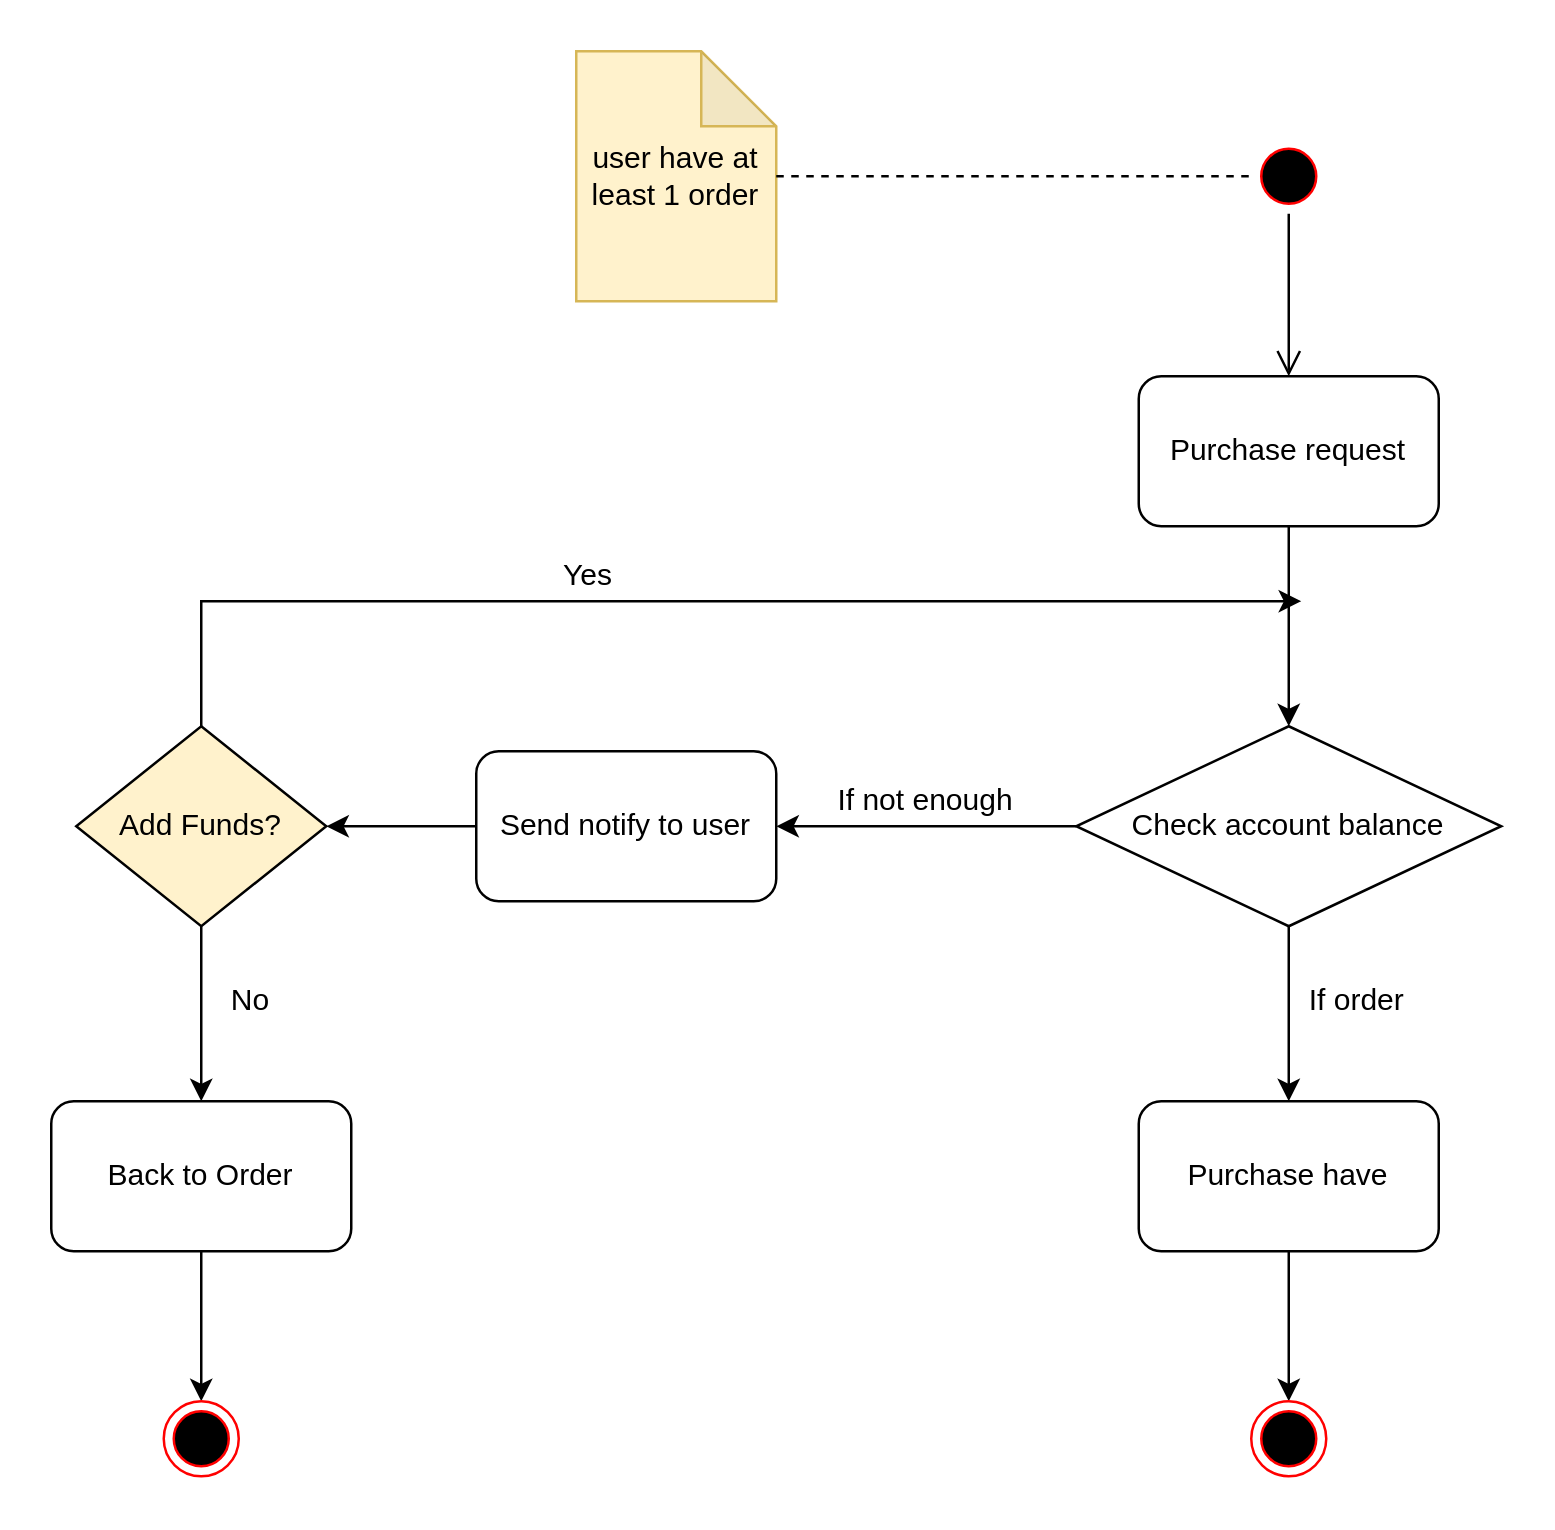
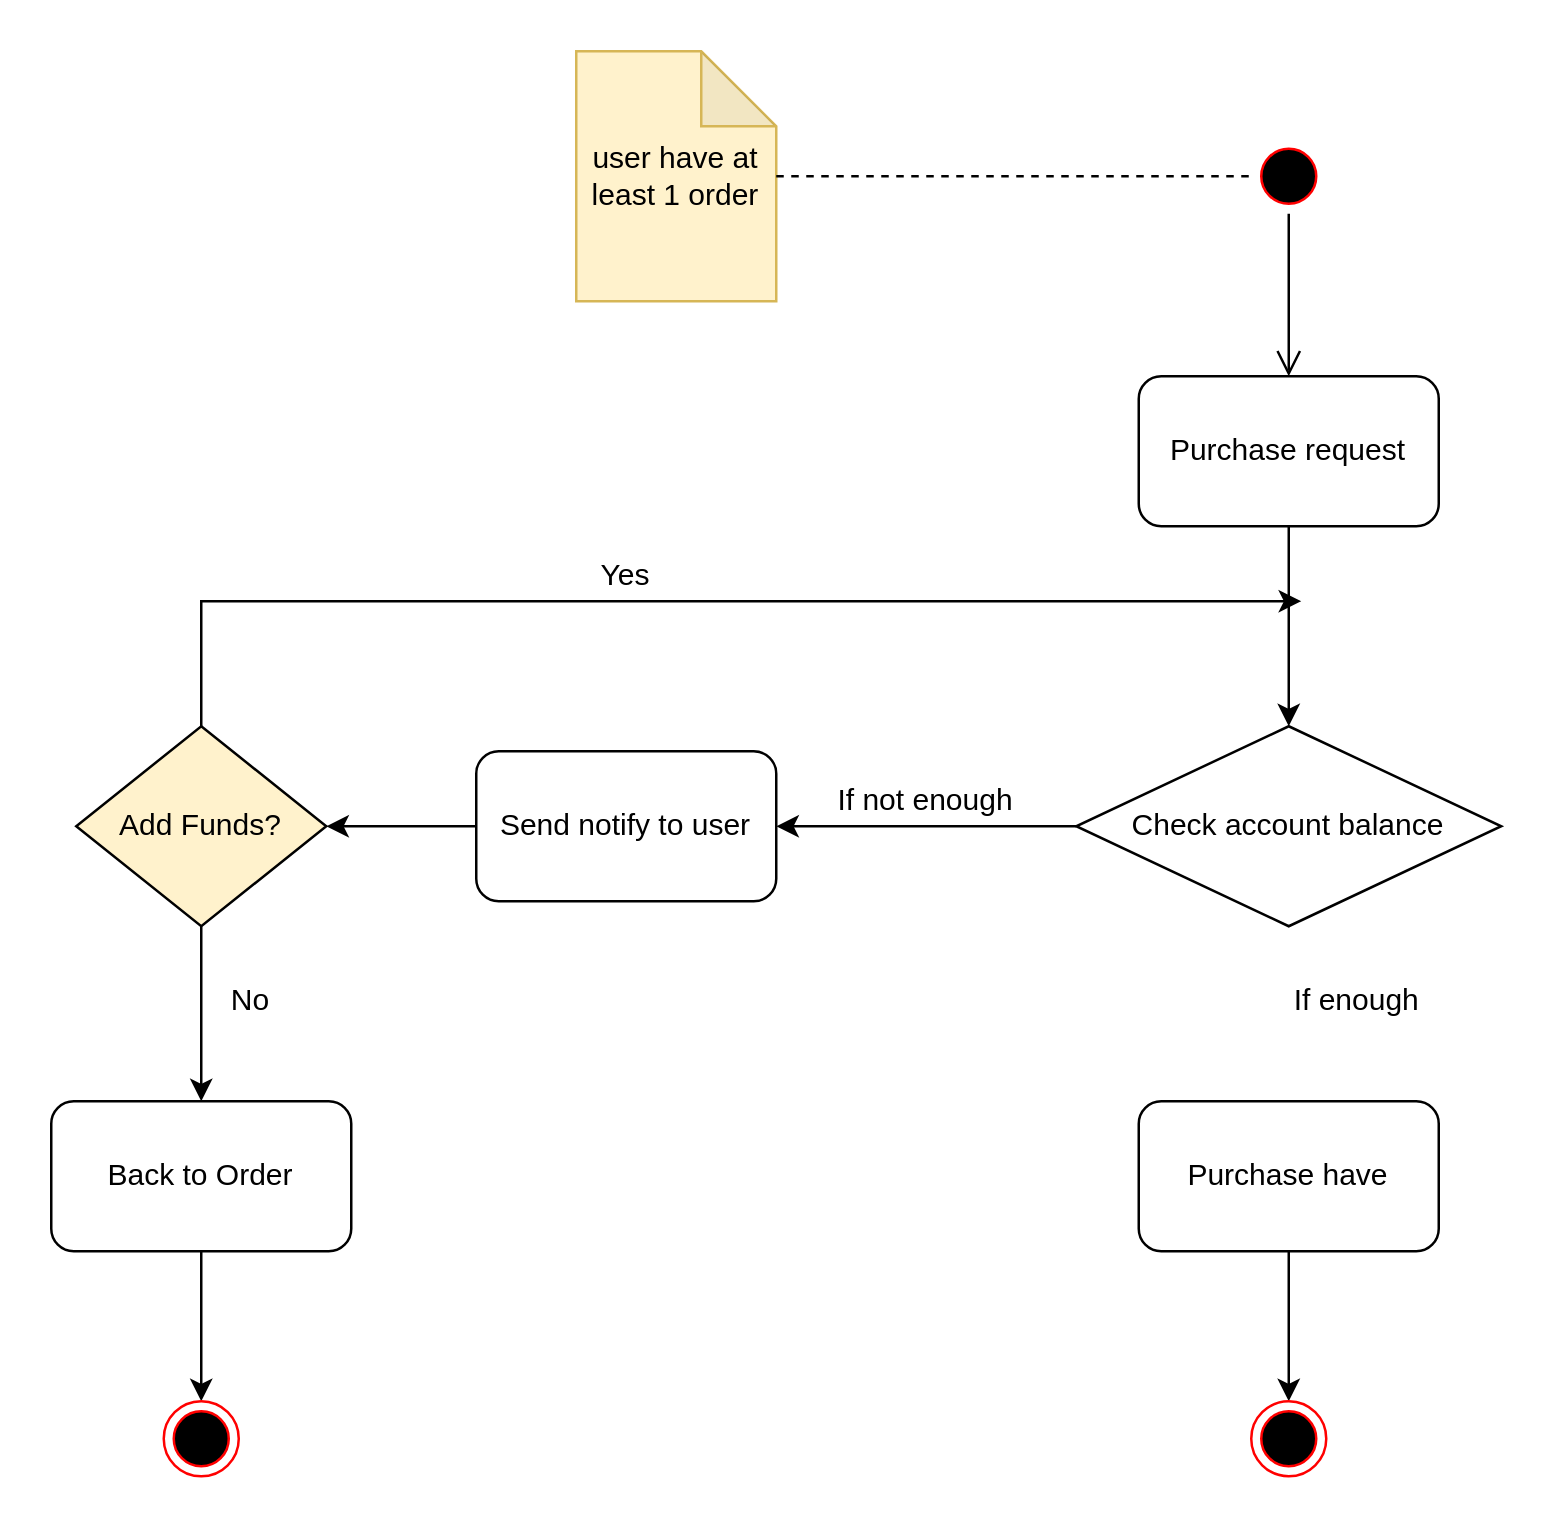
node "Yes": moved (589, 576) -> (626, 576)
node "If order": label "If order" -> "If enough"
edge "Check account balance" -> "Purchase have": removed
